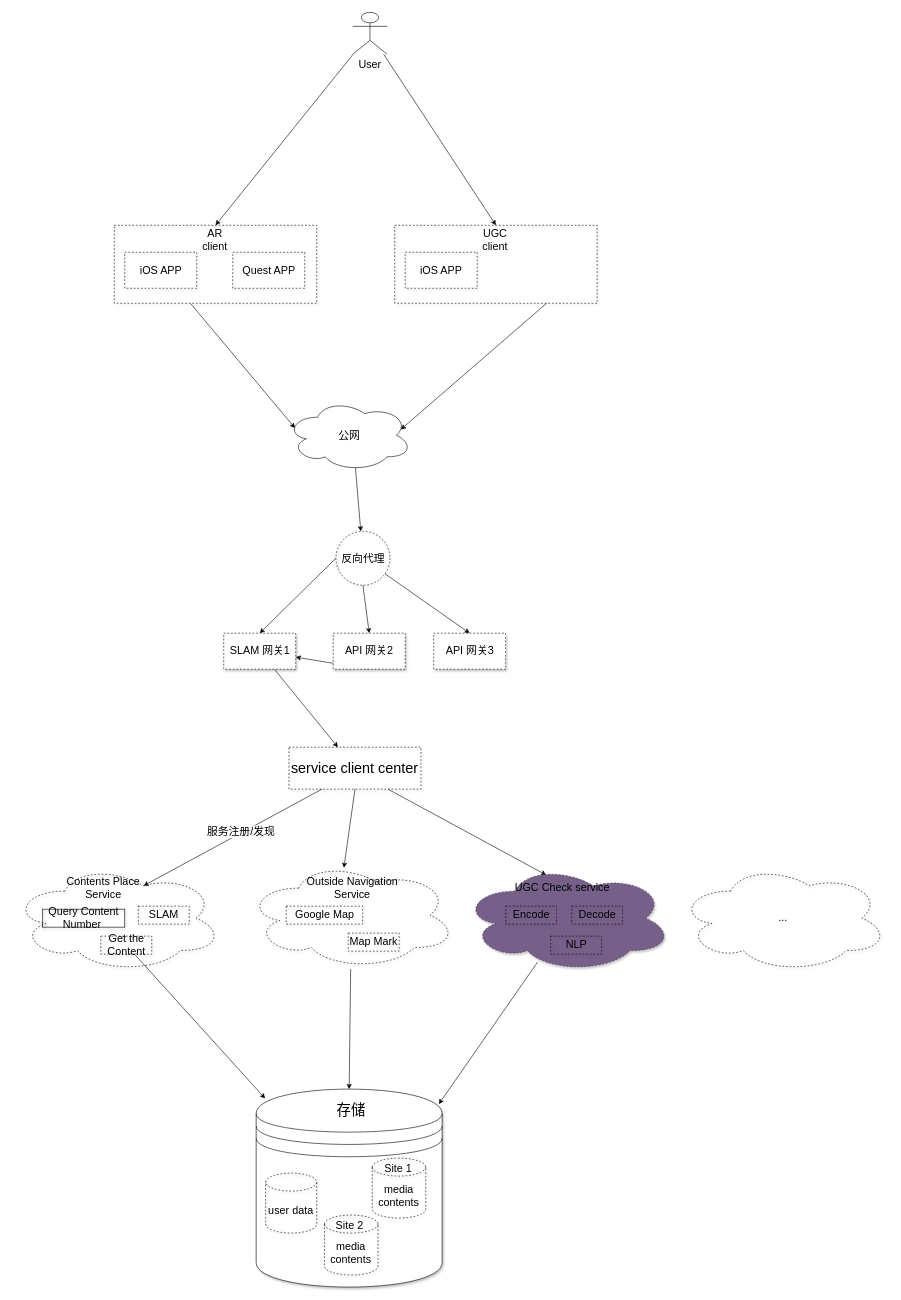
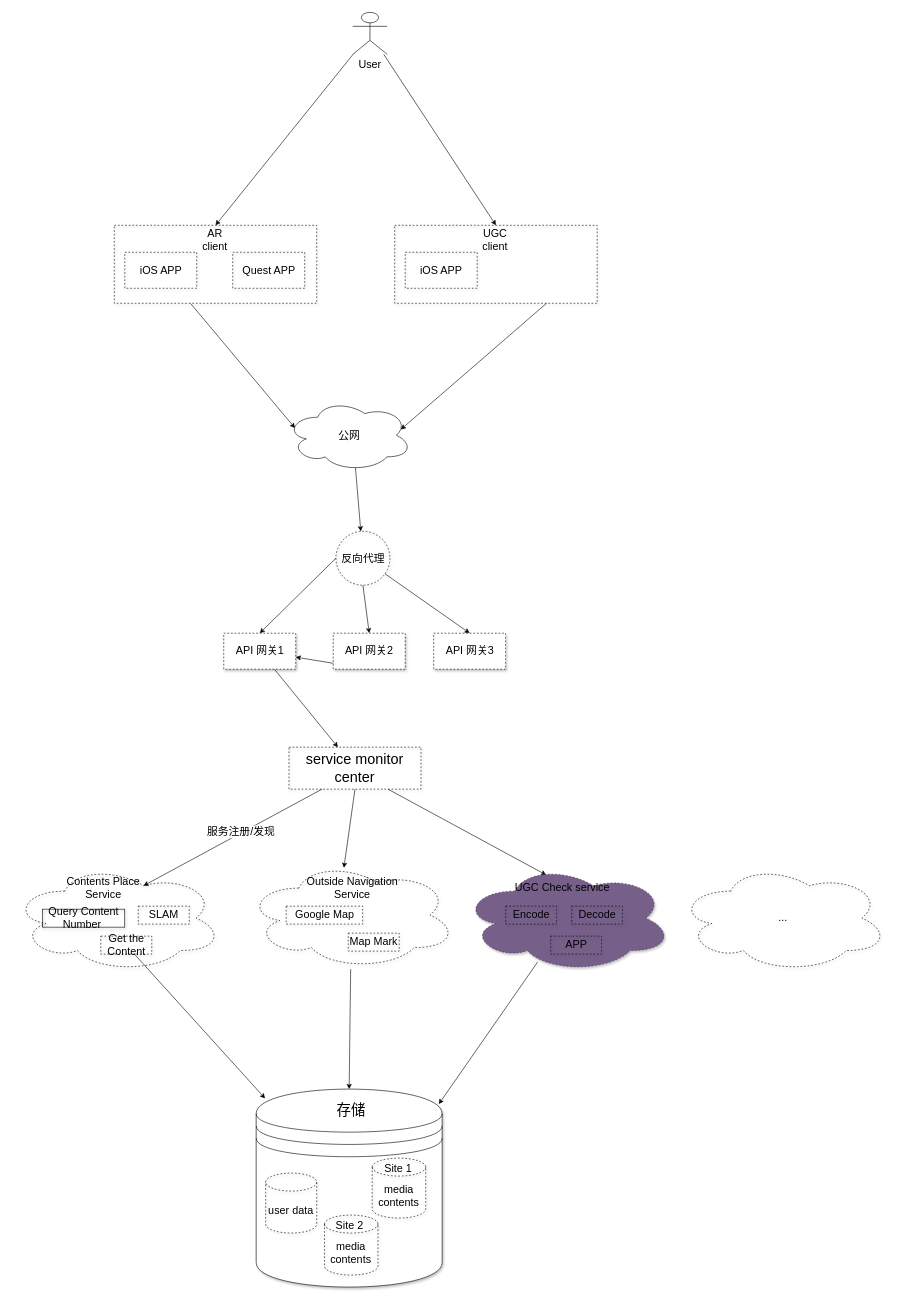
node "SLAM 网关1": label "SLAM 网关1" -> "API 网关1"
node "service client center": label "service client center" -> "service monitor center"
node "NLP": label "NLP" -> "APP"
